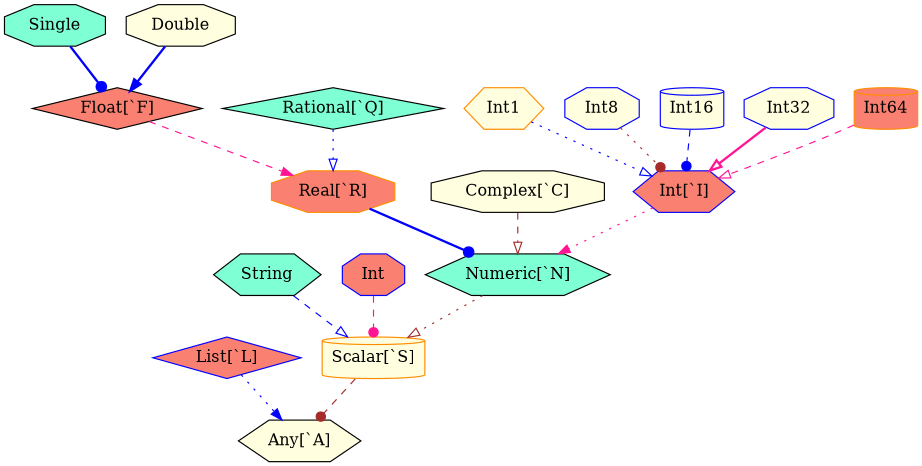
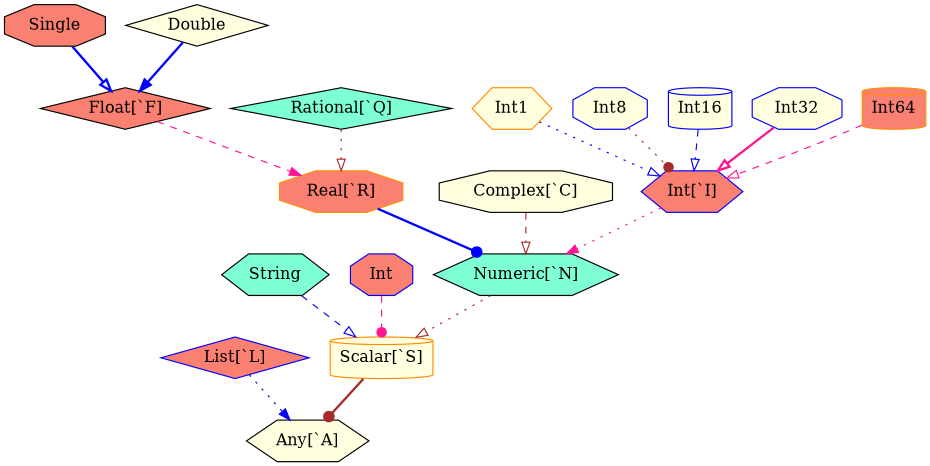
node "Single": fillcolor aquamarine -> salmon
node "Double": shape octagon -> diamond
edge "Single" -> "Float[`F]": arrowhead dot -> onormal
edge "Rational[`Q]" -> "Real[`R]": color blue -> brown
edge "Int16" -> "Int[`I]": arrowhead dot -> onormal
edge "Scalar[`S]" -> "Any[`A]": style dashed -> bold
